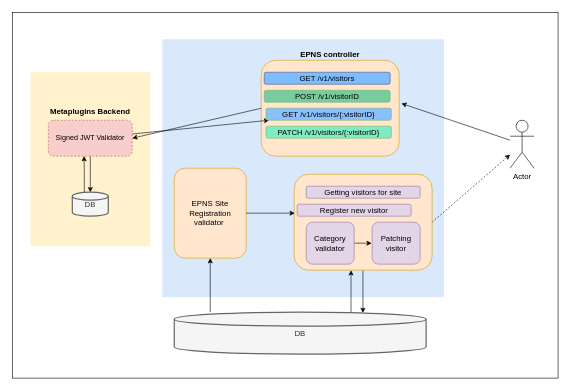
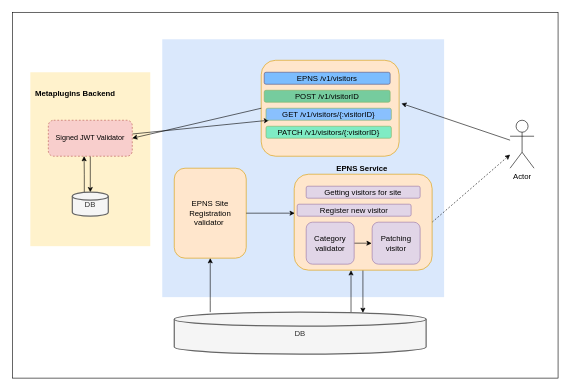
node "EPNS controller": removed
node "GET /v1/visitors": label "GET /v1/visitors" -> "EPNS /v1/visitors"
node "Metaplugins Backend": moved (90, 111) -> (75, 93)
node "EPNS Service": added
